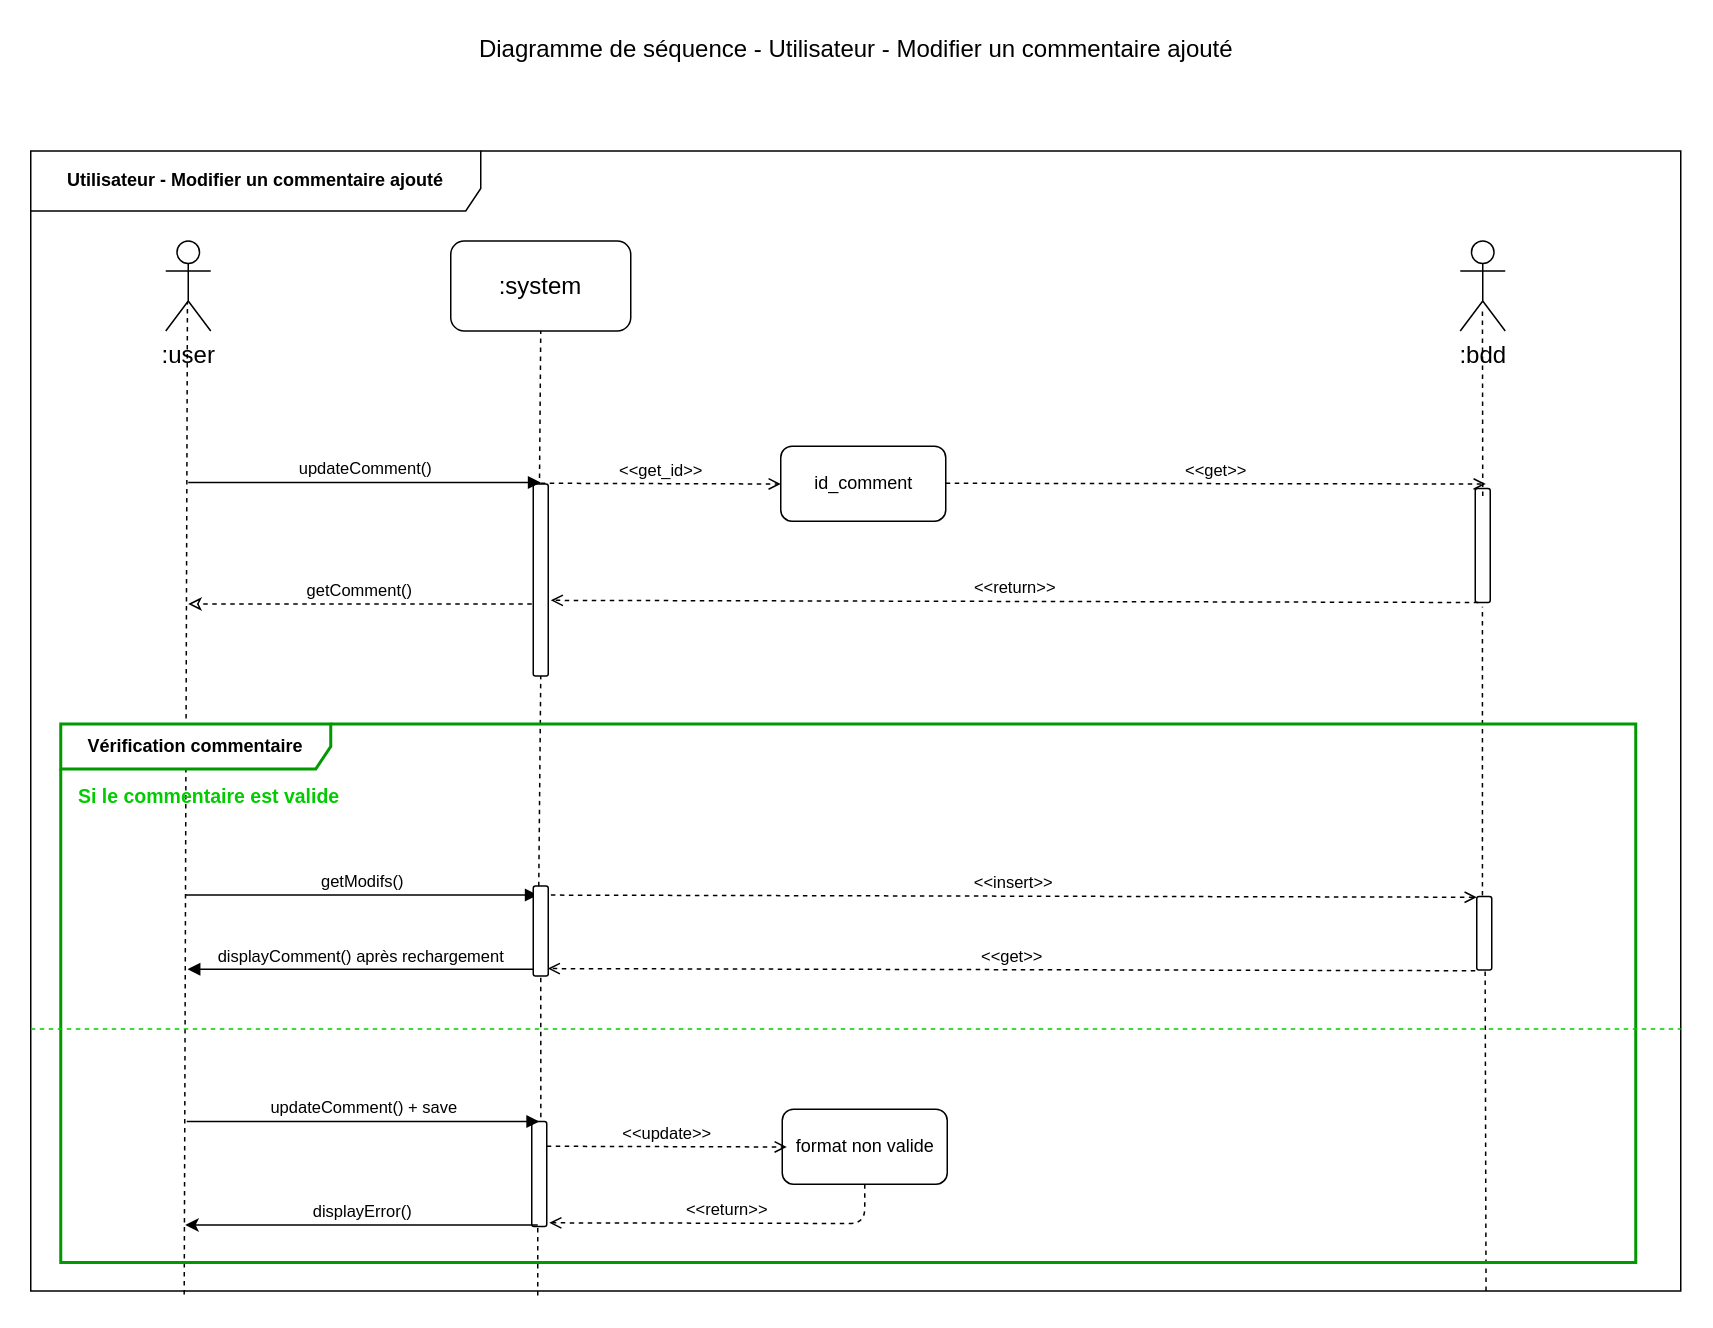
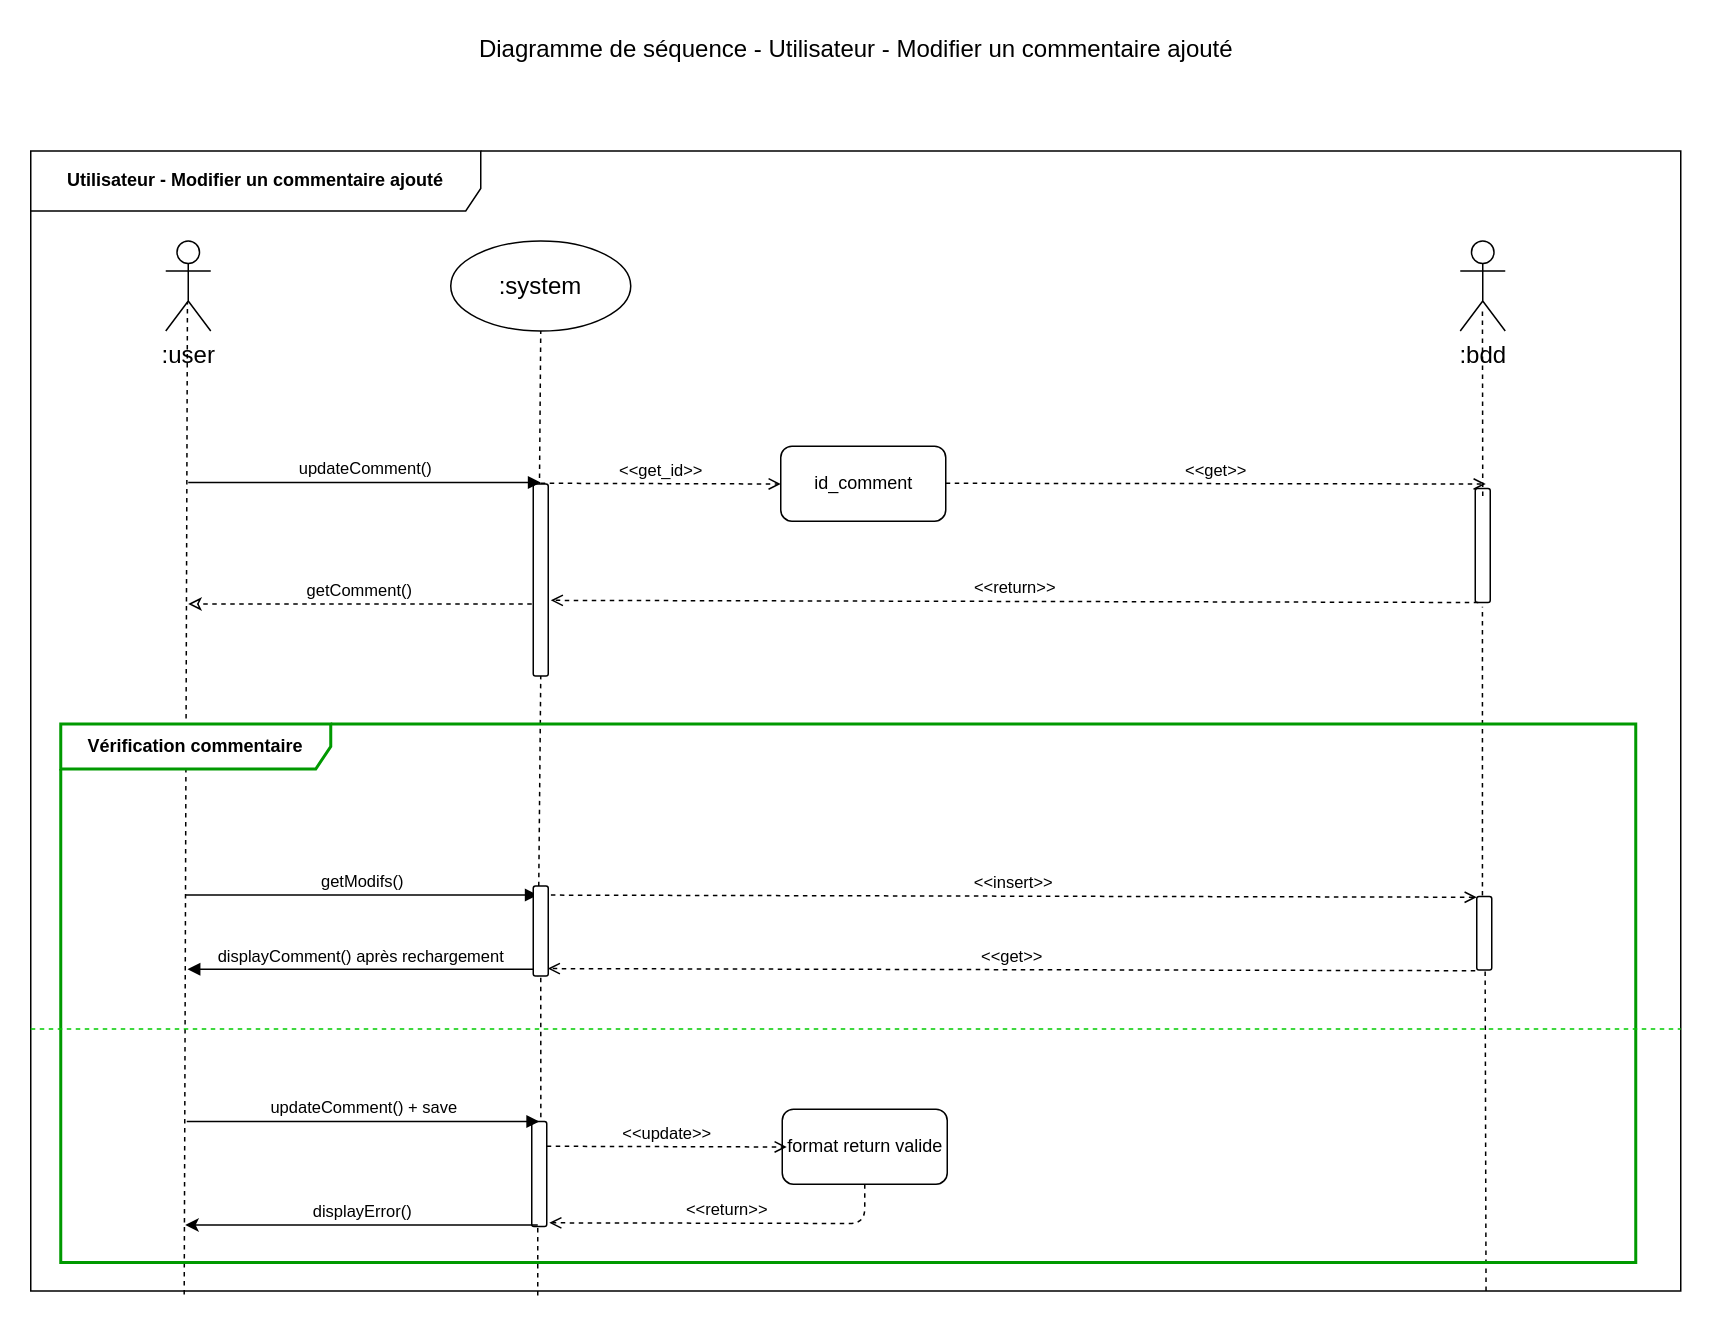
node ":system": shape rounded rectangle -> ellipse
node "Si le commentaire est valide": removed
node "format non valide": label "format non valide" -> "format return valide"
